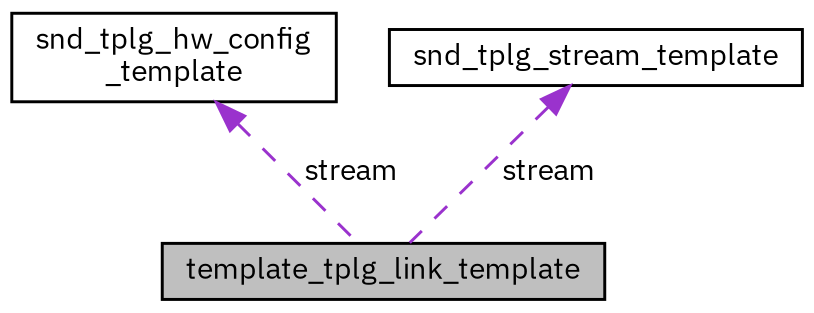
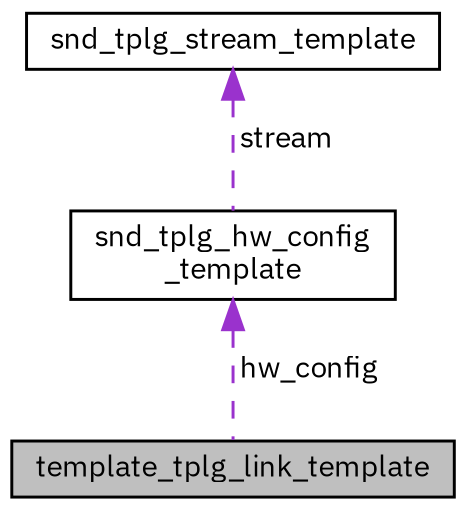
edge "template_tplg_link_template" -> "snd_tplg_hw_config _template": label " stream" -> " hw_config"
edge "template_tplg_link_template" -> "snd_tplg_stream_template": now "snd_tplg_hw_config _template" -> "snd_tplg_stream_template"
